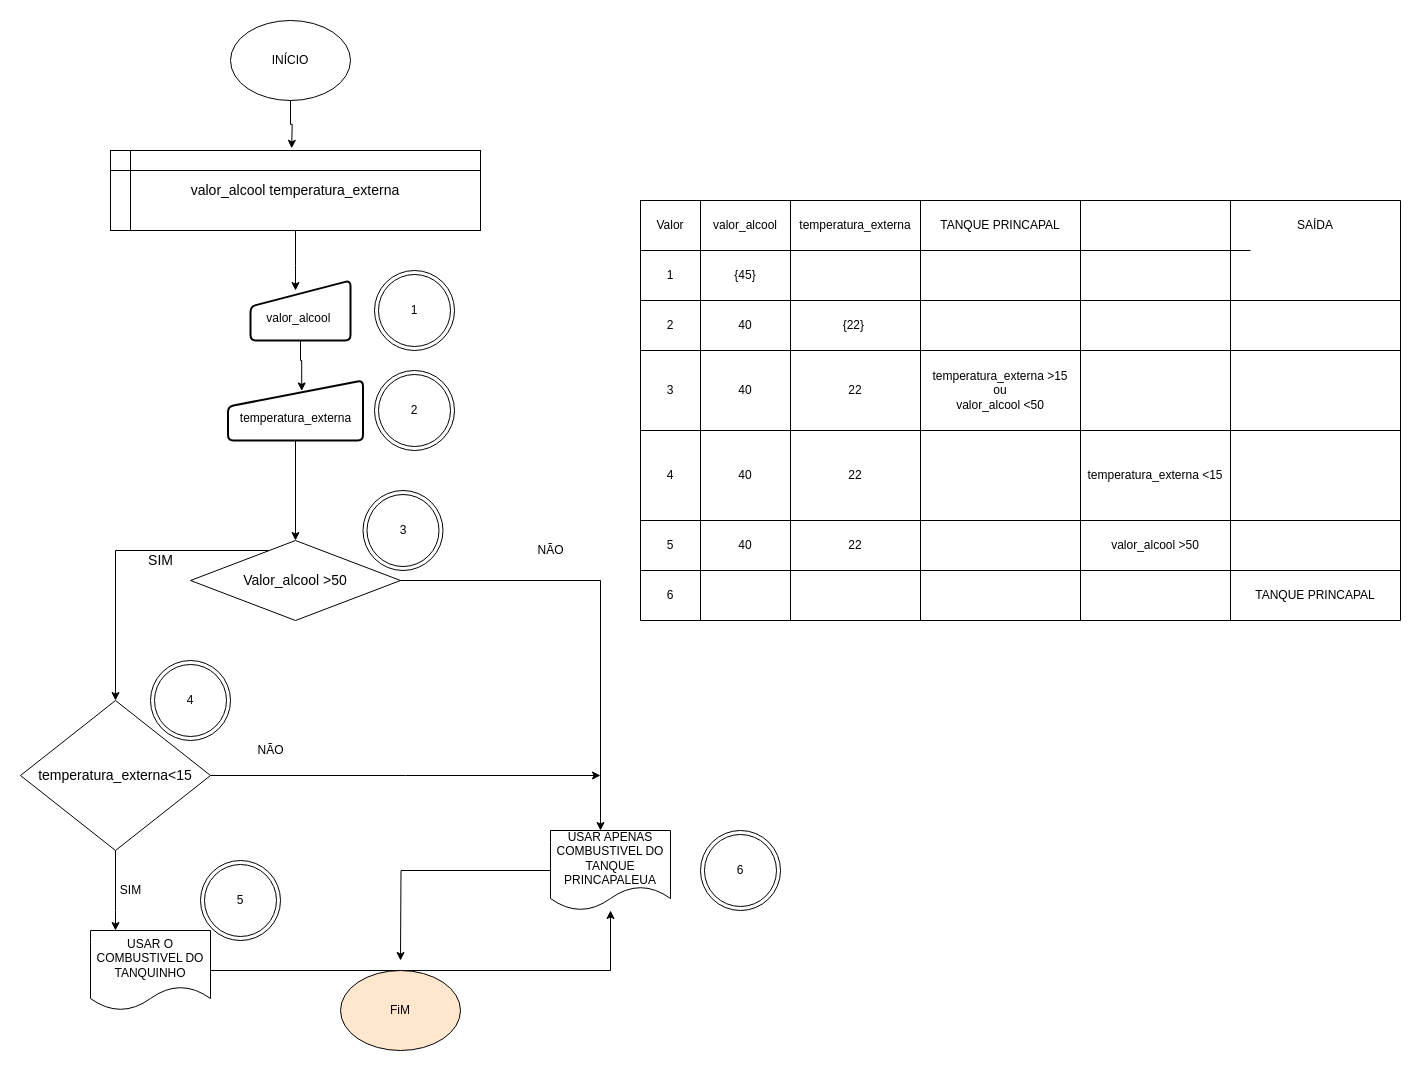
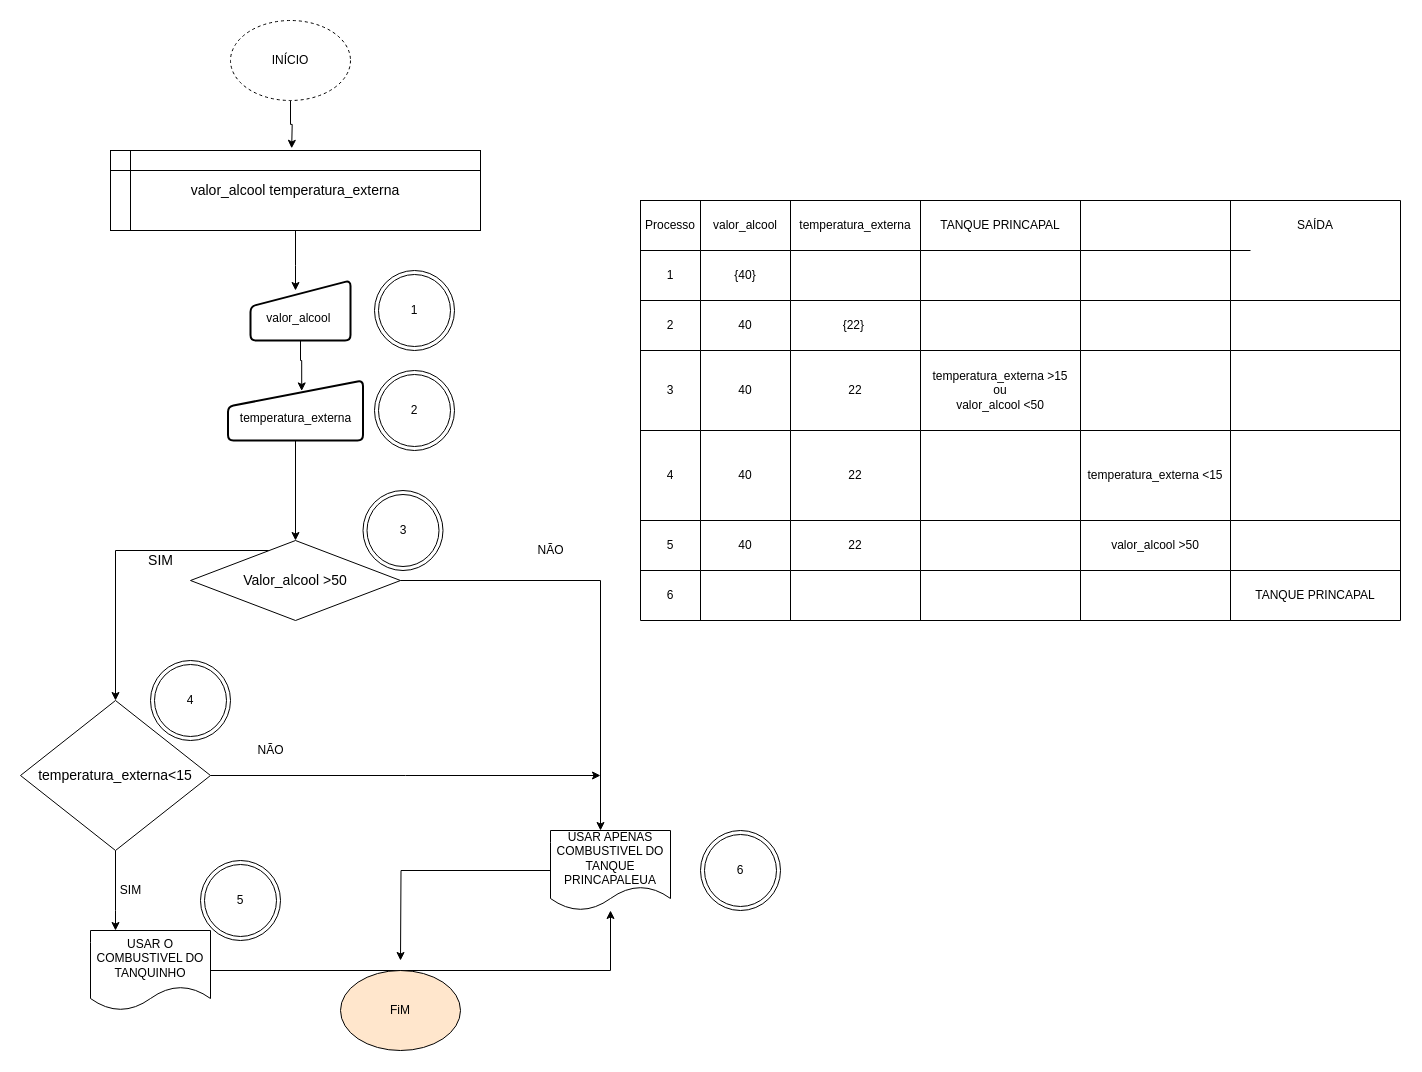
node "INÍCIO": style solid -> dashed
node "Valor": label "Valor" -> "Processo"
node "{45}": label "{45}" -> "{40}"
